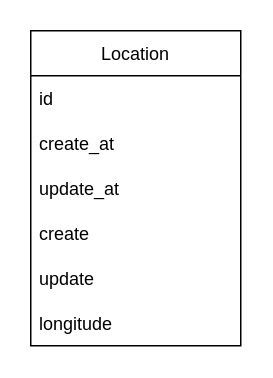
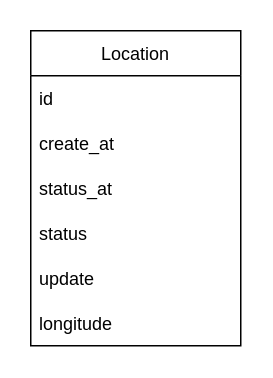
node "update_at": label "update_at" -> "status_at"
node "create": label "create" -> "status"
